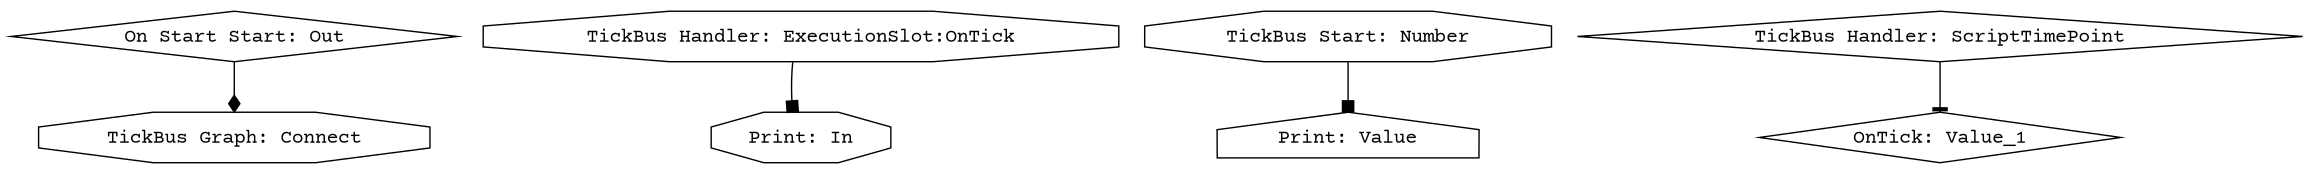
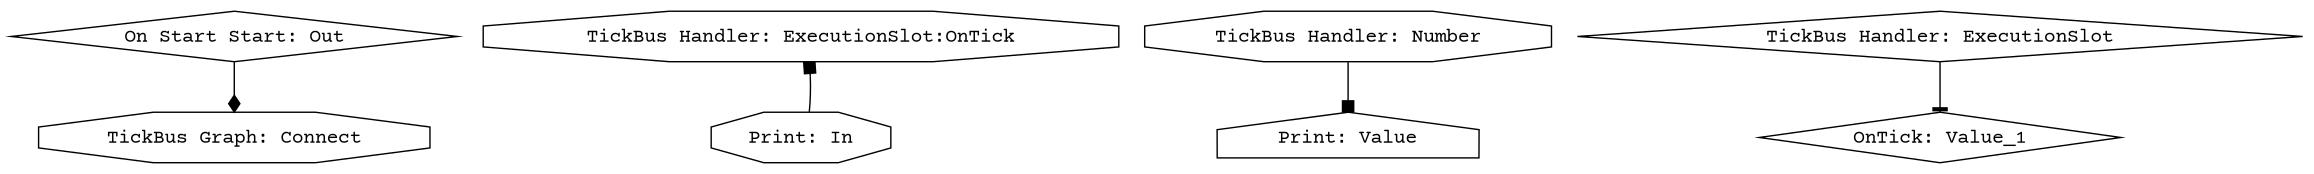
node "TickBus Start: Number": label "TickBus Start: Number" -> "TickBus Handler: Number"
node "TickBus Handler: ScriptTimePoint": label "TickBus Handler: ScriptTimePoint" -> "TickBus Handler: ExecutionSlot"
edge "TickBus Handler: ExecutionSlot:OnTick" -> "Print: In": reversed
